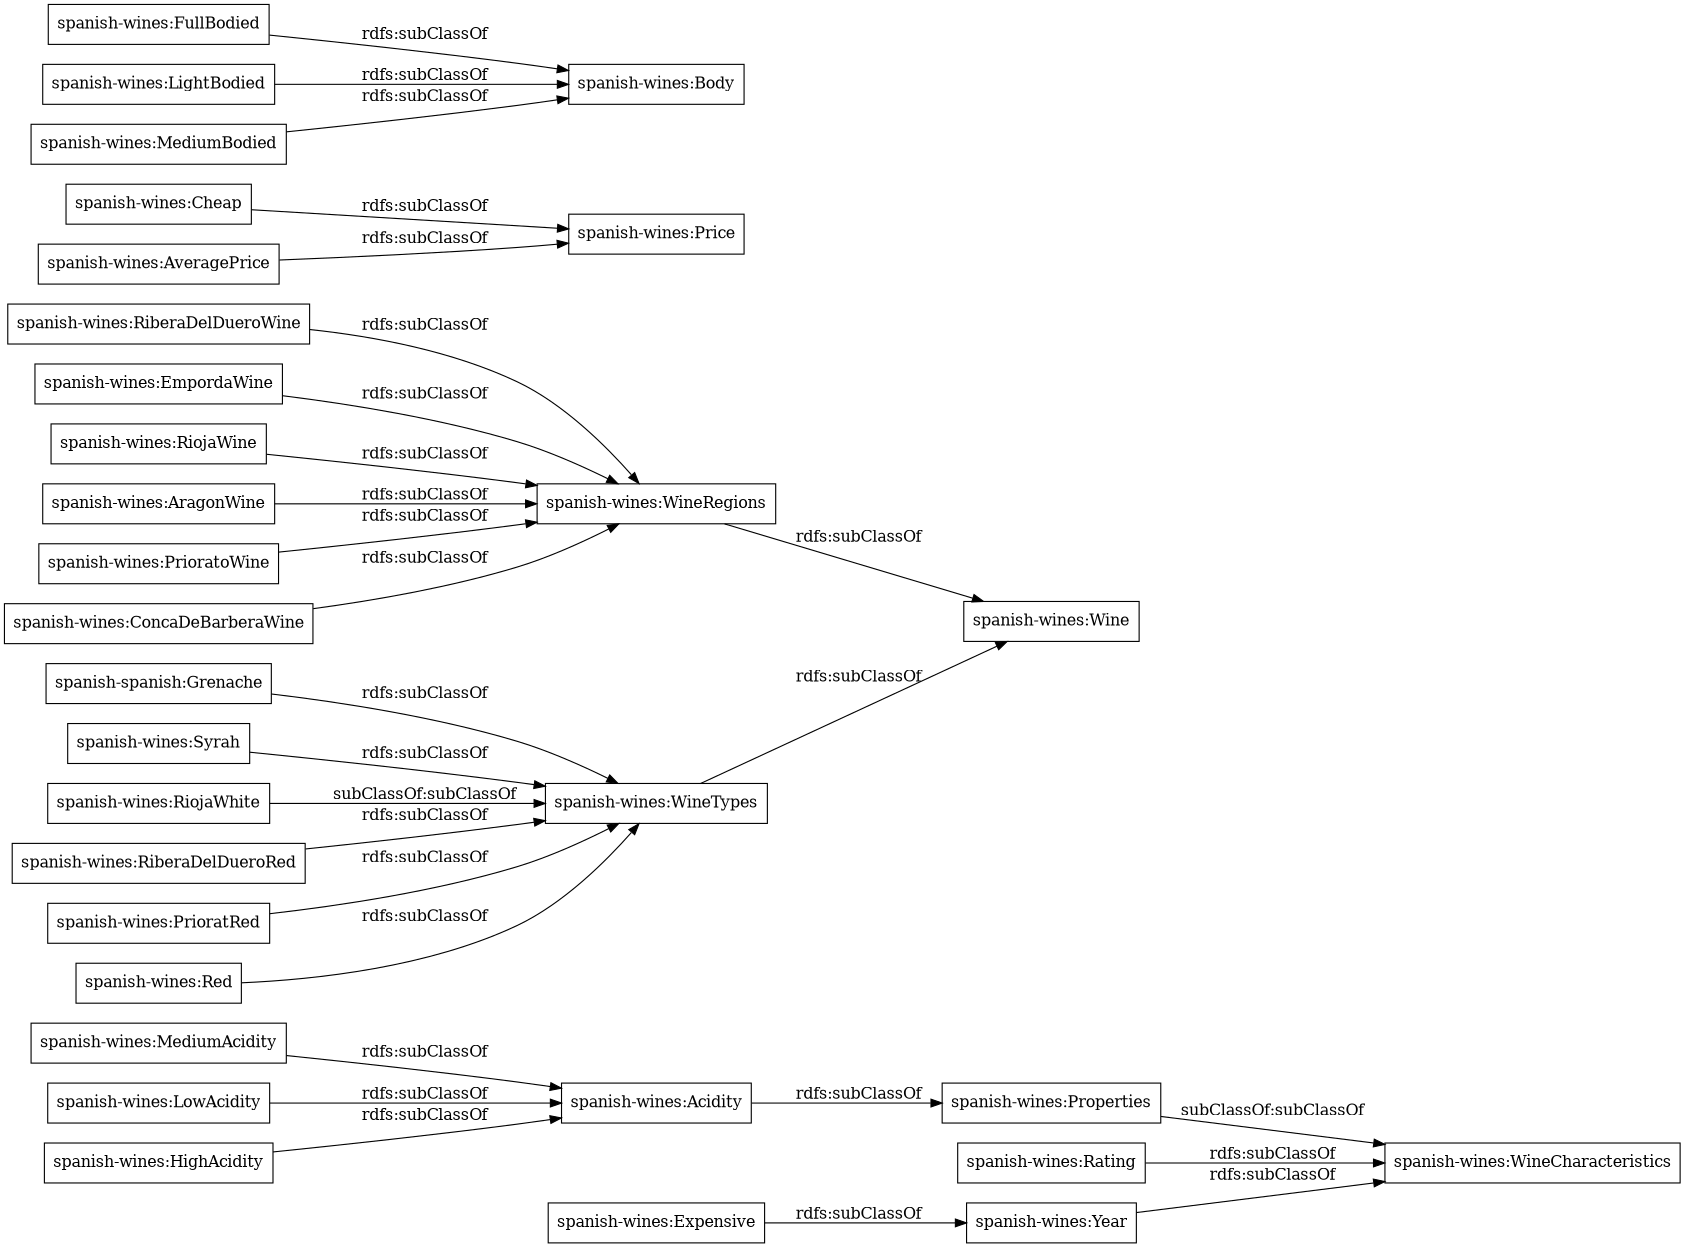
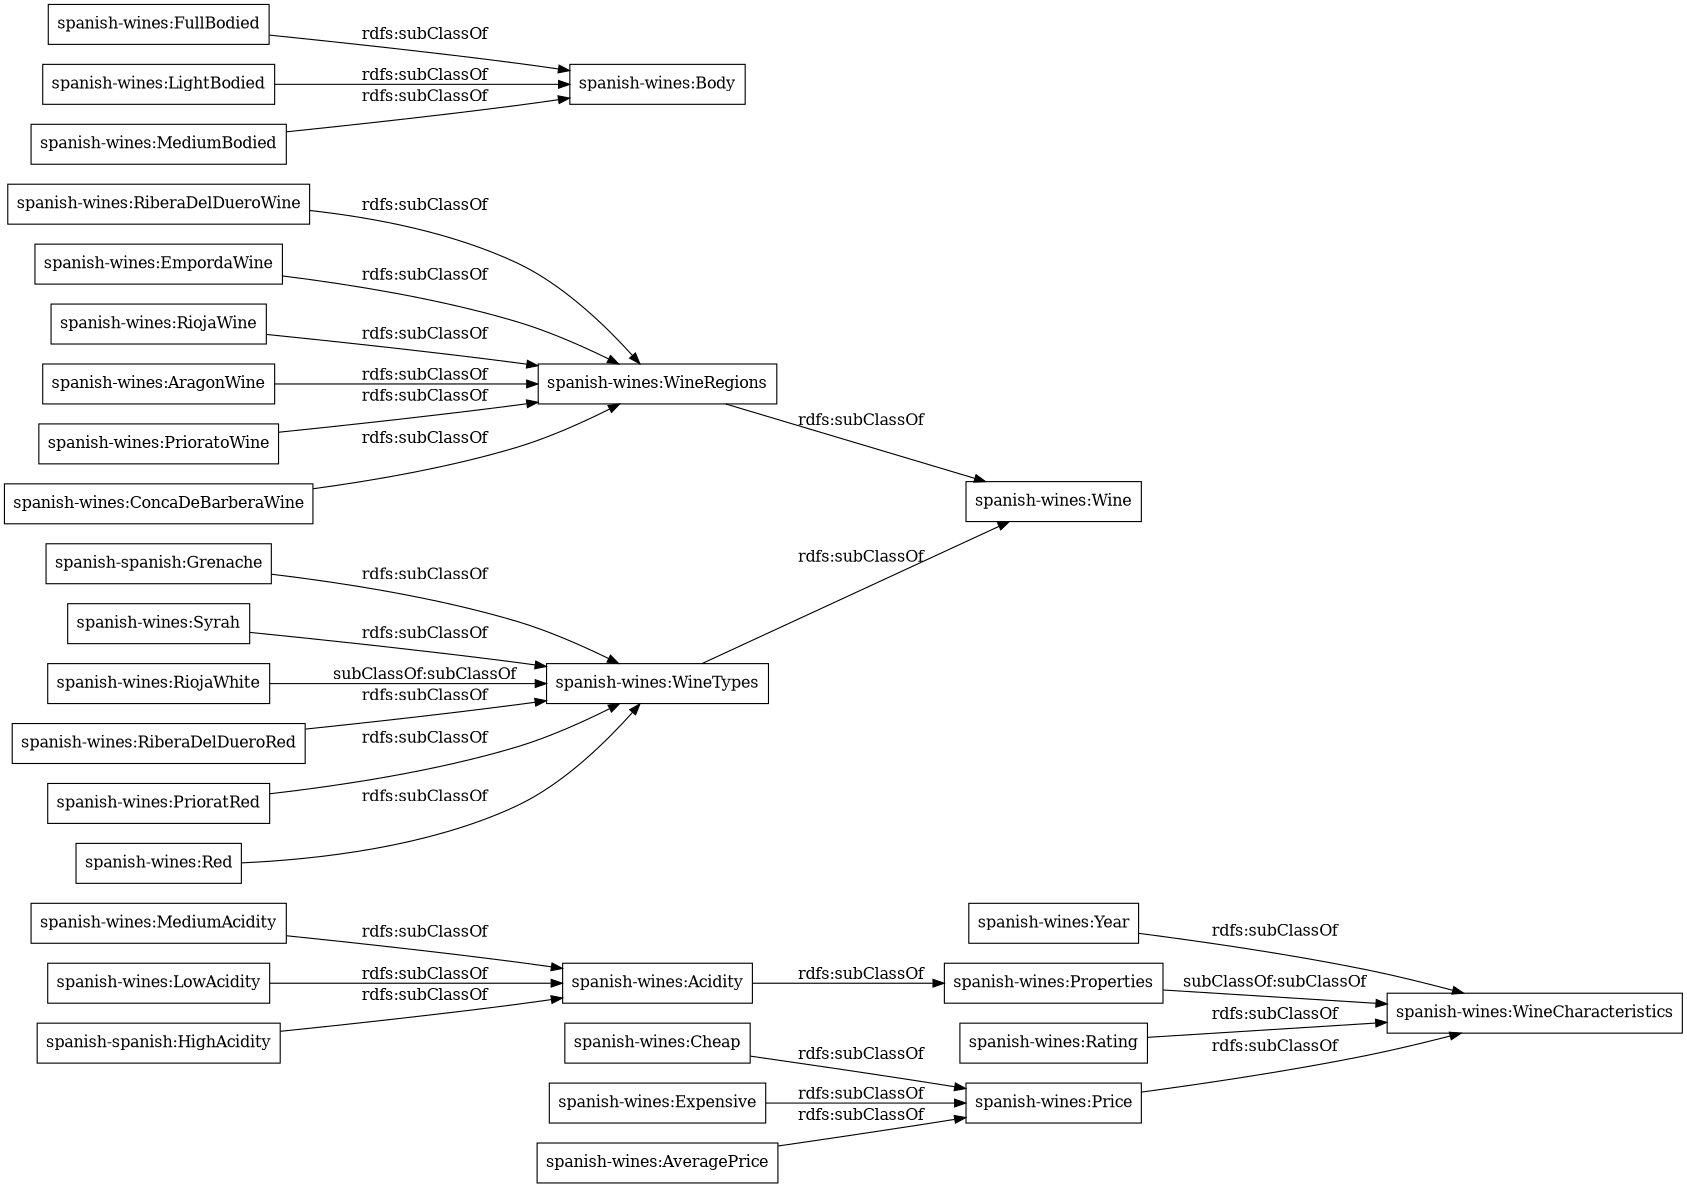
edge "spanish-wines:Price" -> "spanish-wines:WineCharacteristics": added, label "rdfs:subClassOf"
node "spanish-wines:HighAcidity": label "spanish-wines:HighAcidity" -> "spanish-spanish:HighAcidity"
edge "spanish-wines:Expensive" -> "spanish-wines:Year": now "spanish-wines:Expensive" -> "spanish-wines:Price"
